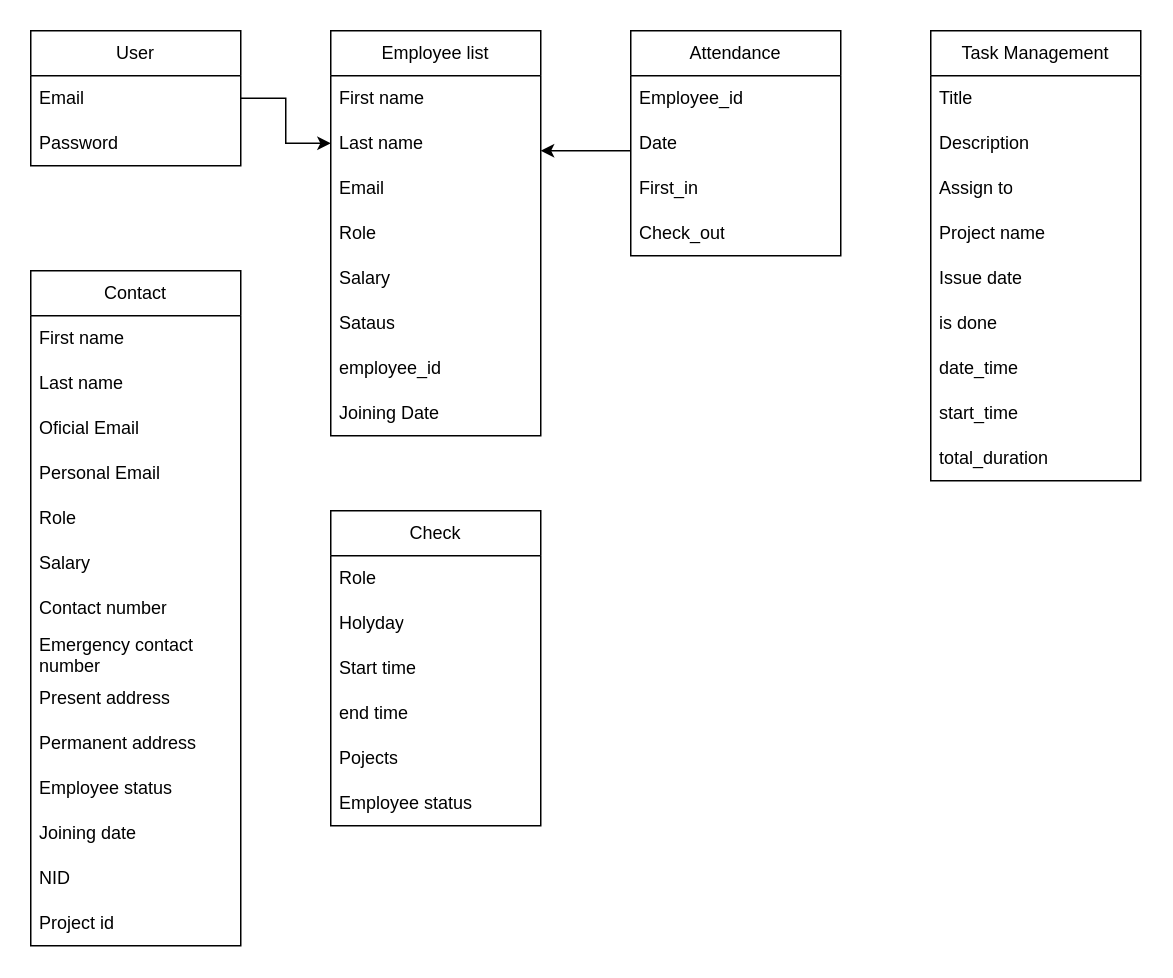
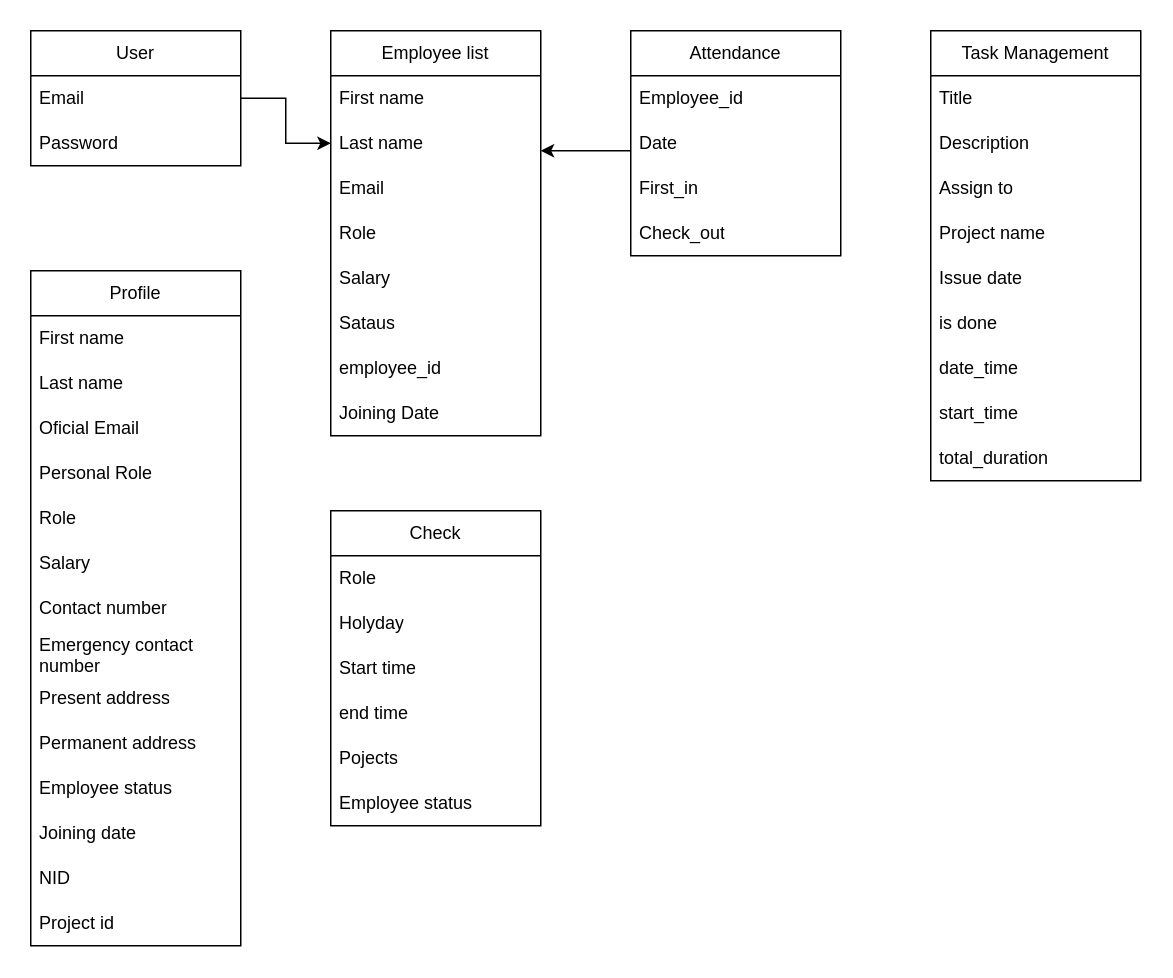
node "Contact": label "Contact" -> "Profile"
node "Personal Email": label "Personal Email" -> "Personal Role"
